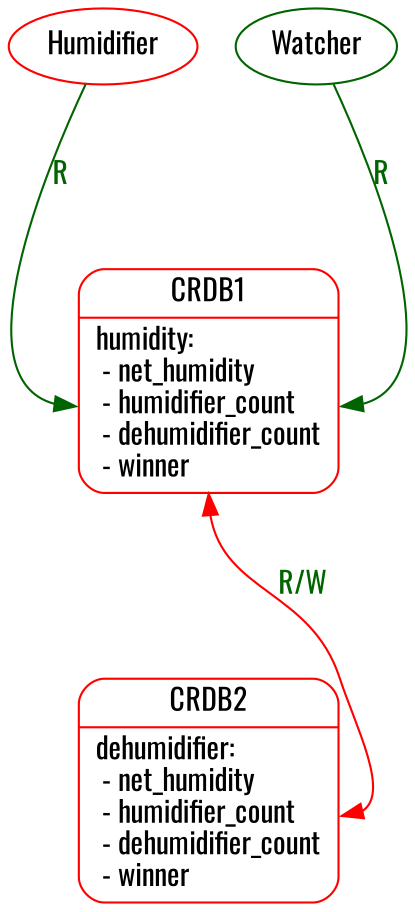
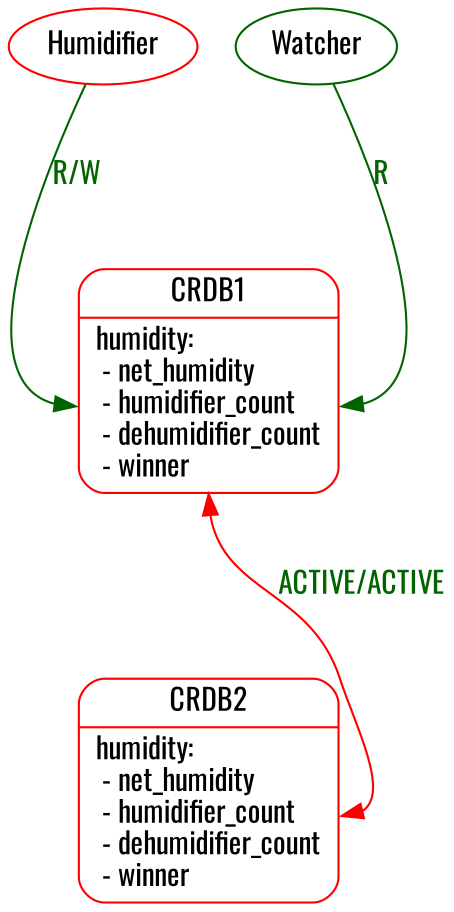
edge "Humidifier" -> "CRDB1": label "R" -> "R/W"
edge "CRDB1" -- "CRDB2": label "R/W" -> "ACTIVE/ACTIVE"
node "CRDB2": text "dehumidifier:" -> "humidity:"
